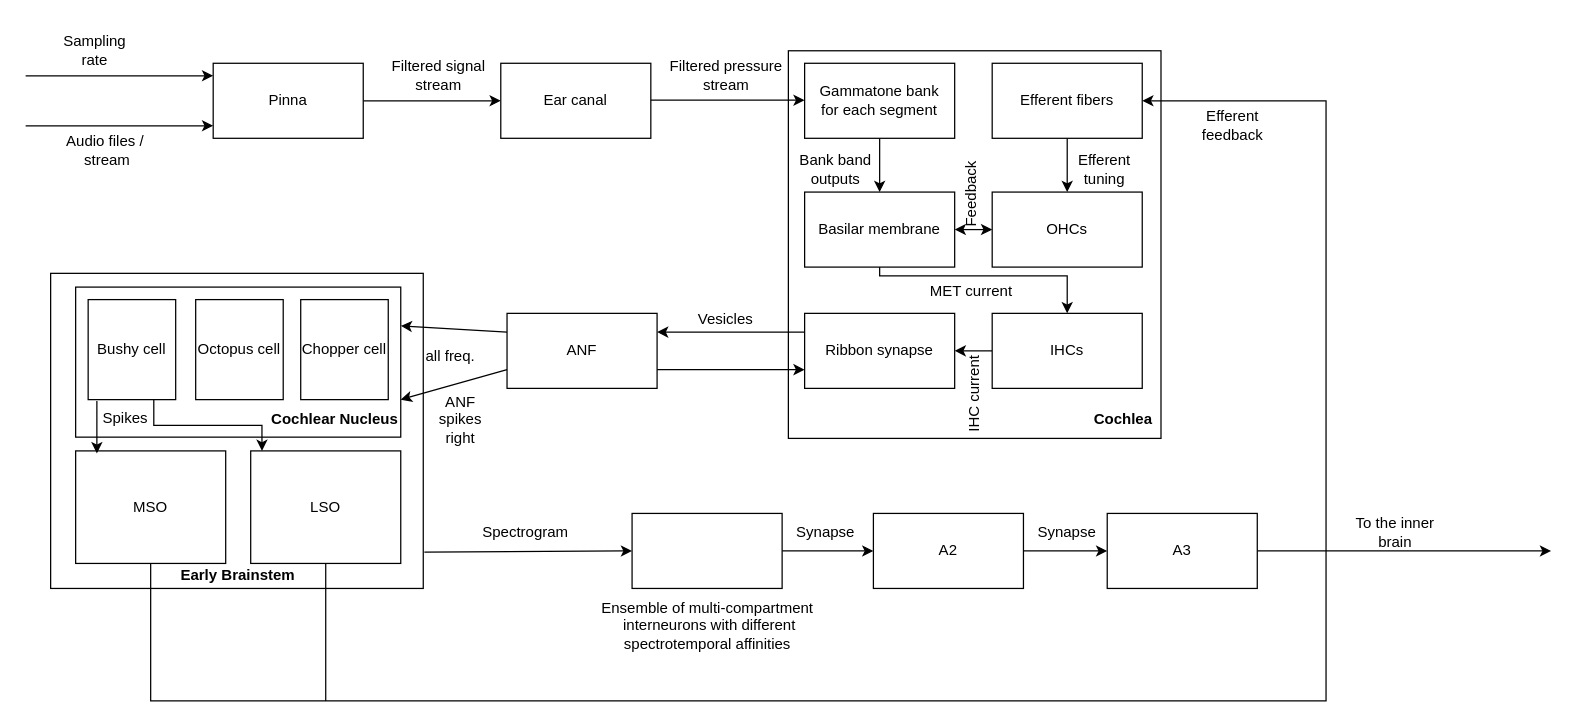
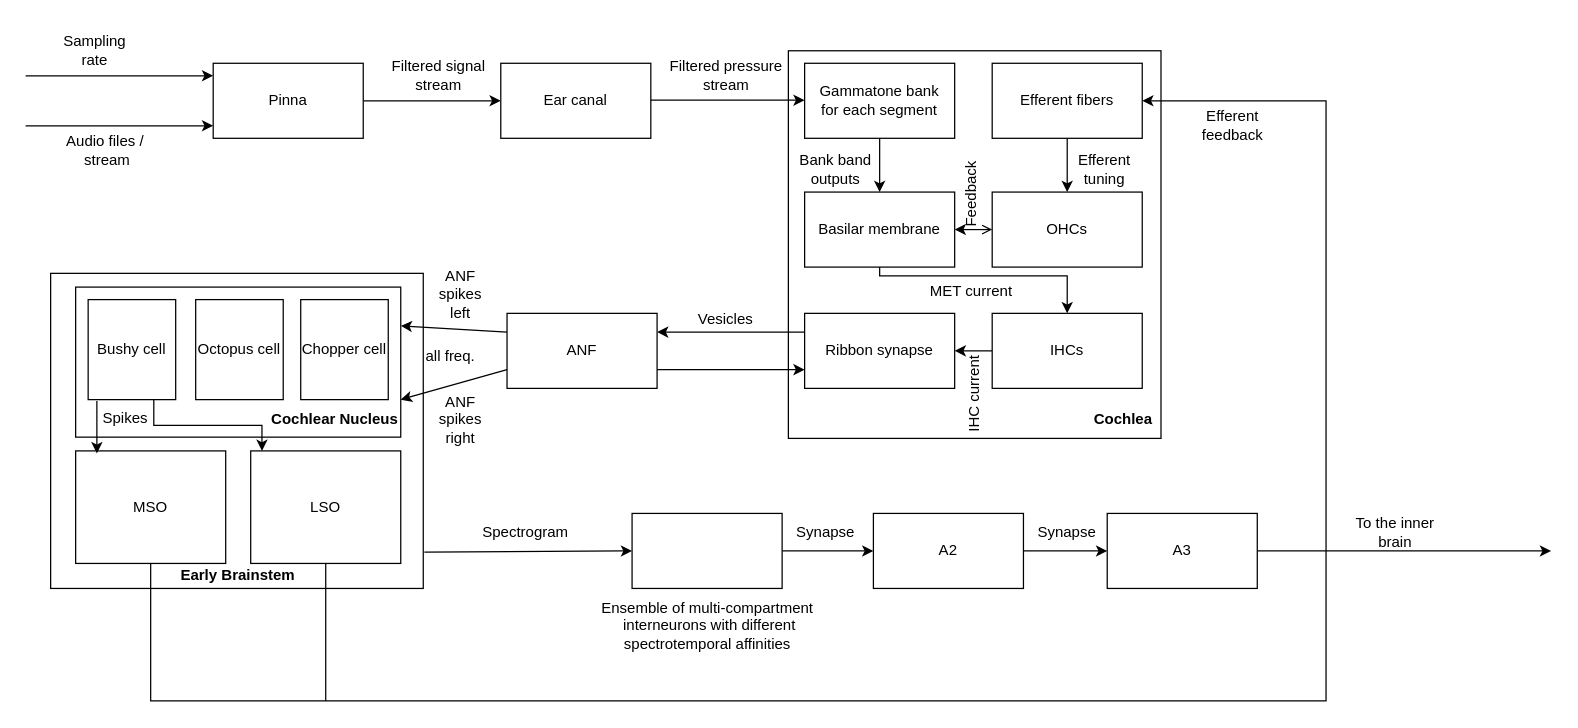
edge "Basilar membrane" -- "OHCs": arrowhead classic -> open
node "ANF spikes left": added
